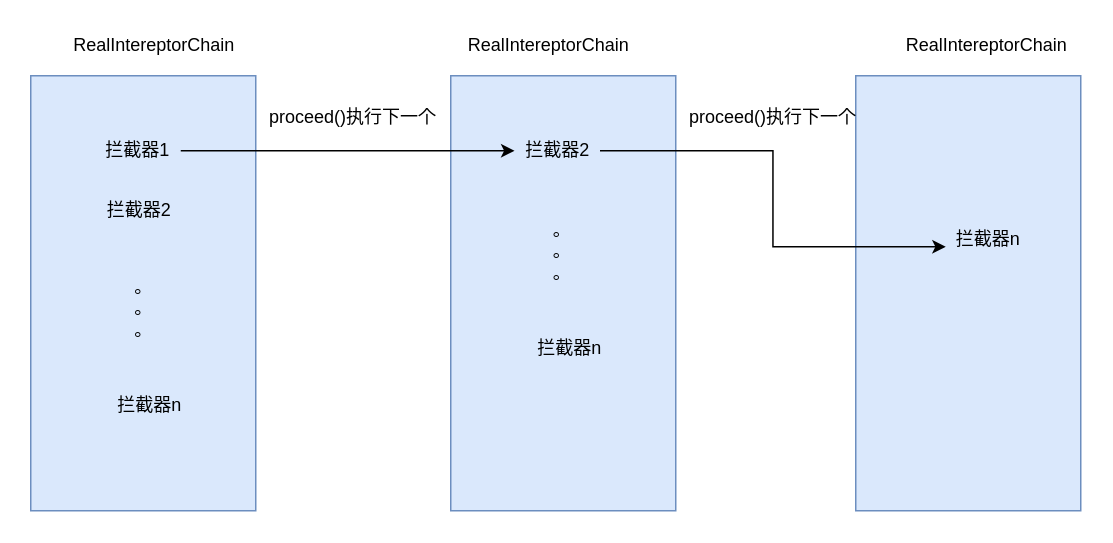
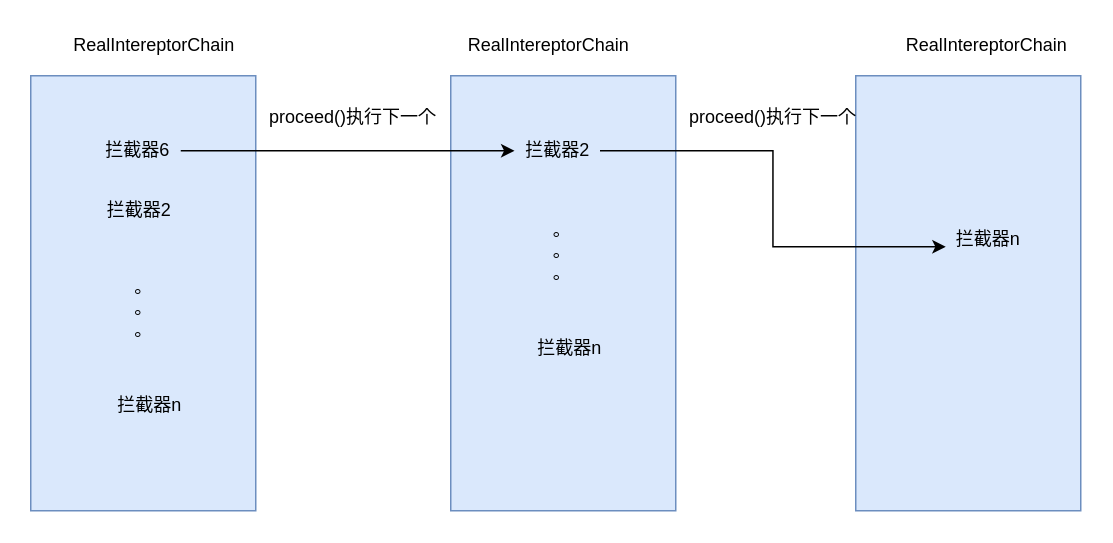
node "拦截器1": label "拦截器1" -> "拦截器6"
